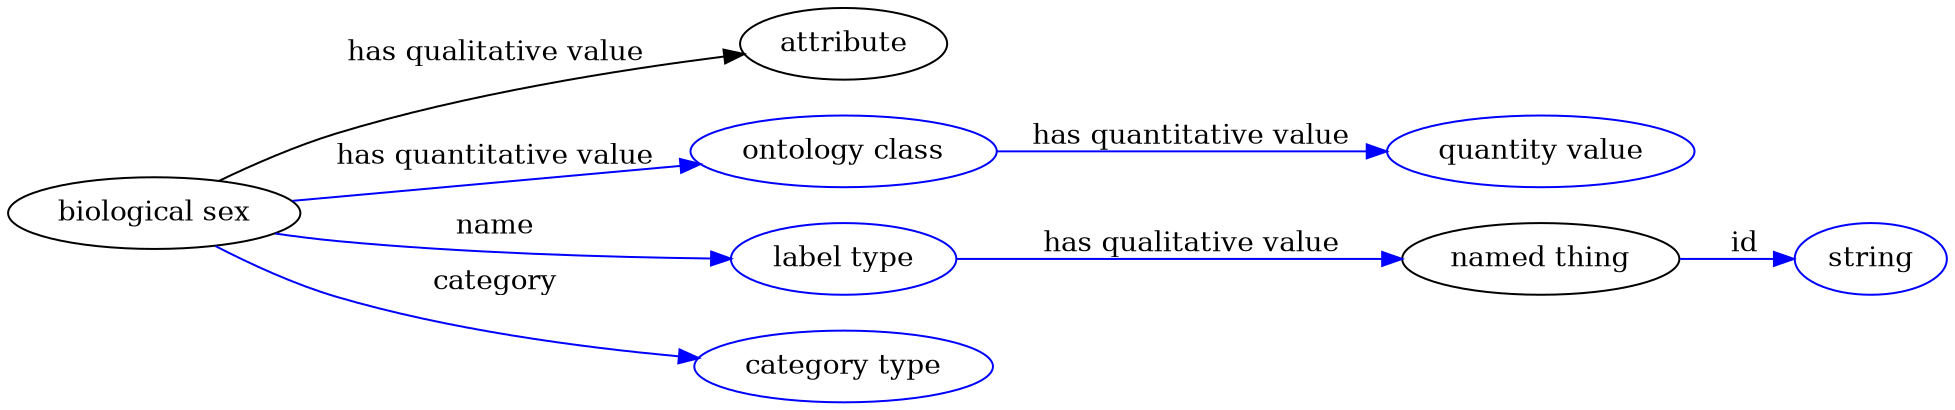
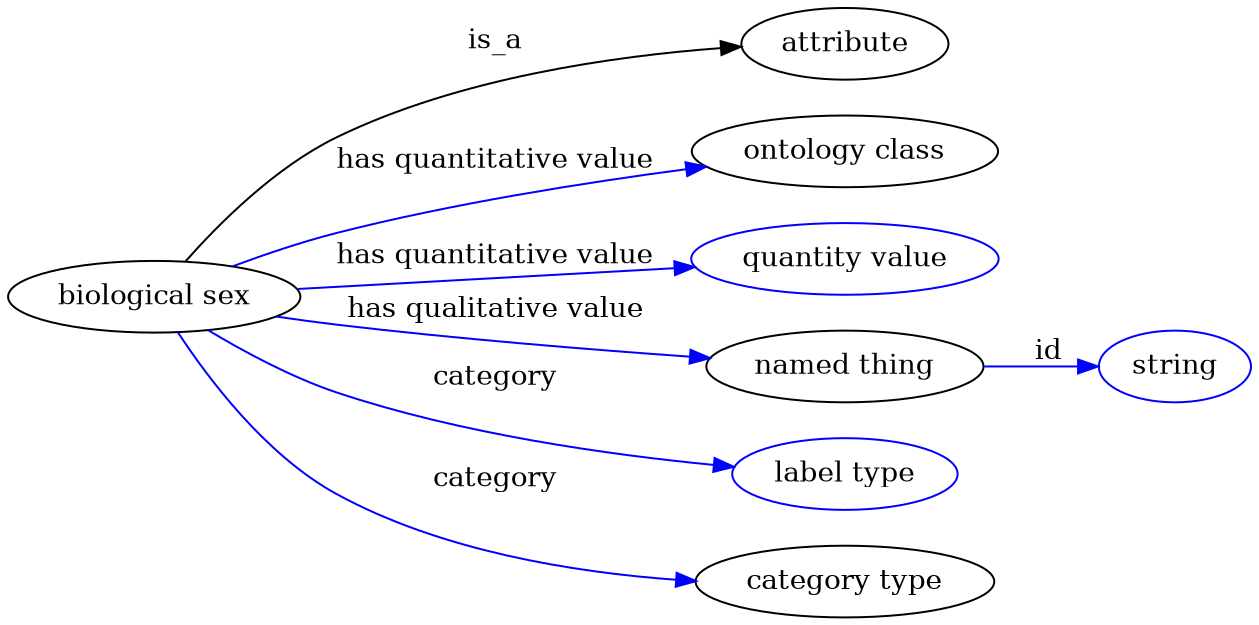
edge "biological sex" -> "attribute": label "has qualitative value" -> "is_a"
node "ontology class": color blue -> black
edge "ontology class" -> "quantity value": now "biological sex" -> "quantity value"
edge "biological sex" -> "label type": label "name" -> "category"
edge "label type" -> "named thing": now "biological sex" -> "named thing"
node "category type": color blue -> black
